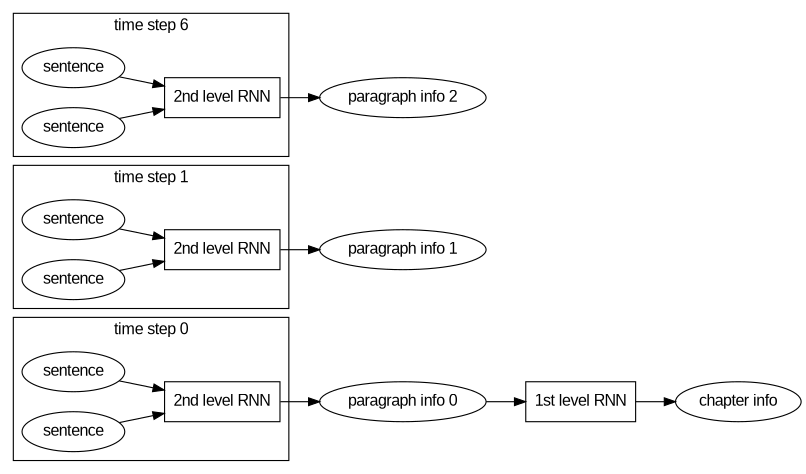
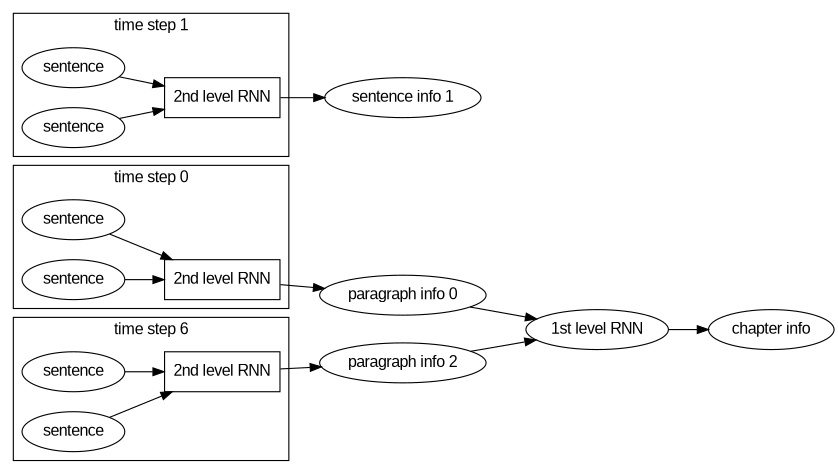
node "paragraph info 1": label "paragraph info 1" -> "sentence info 1"
edge "paragraph info 2" -> "1st level RNN": added
node "1st level RNN": shape box -> ellipse
